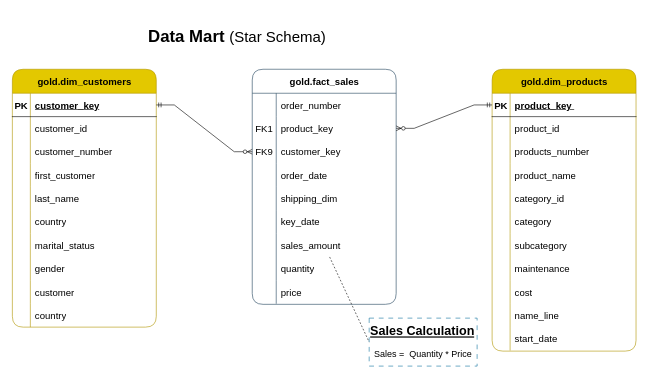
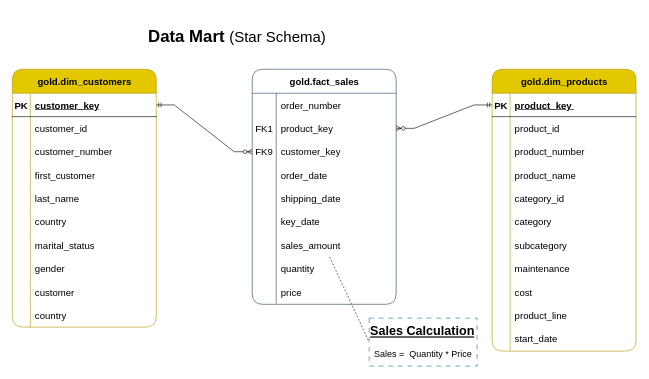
node "products_number": label "products_number" -> "product_number"
node "shipping_dim": label "shipping_dim" -> "shipping_date"
node "name_line": label "name_line" -> "product_line"
